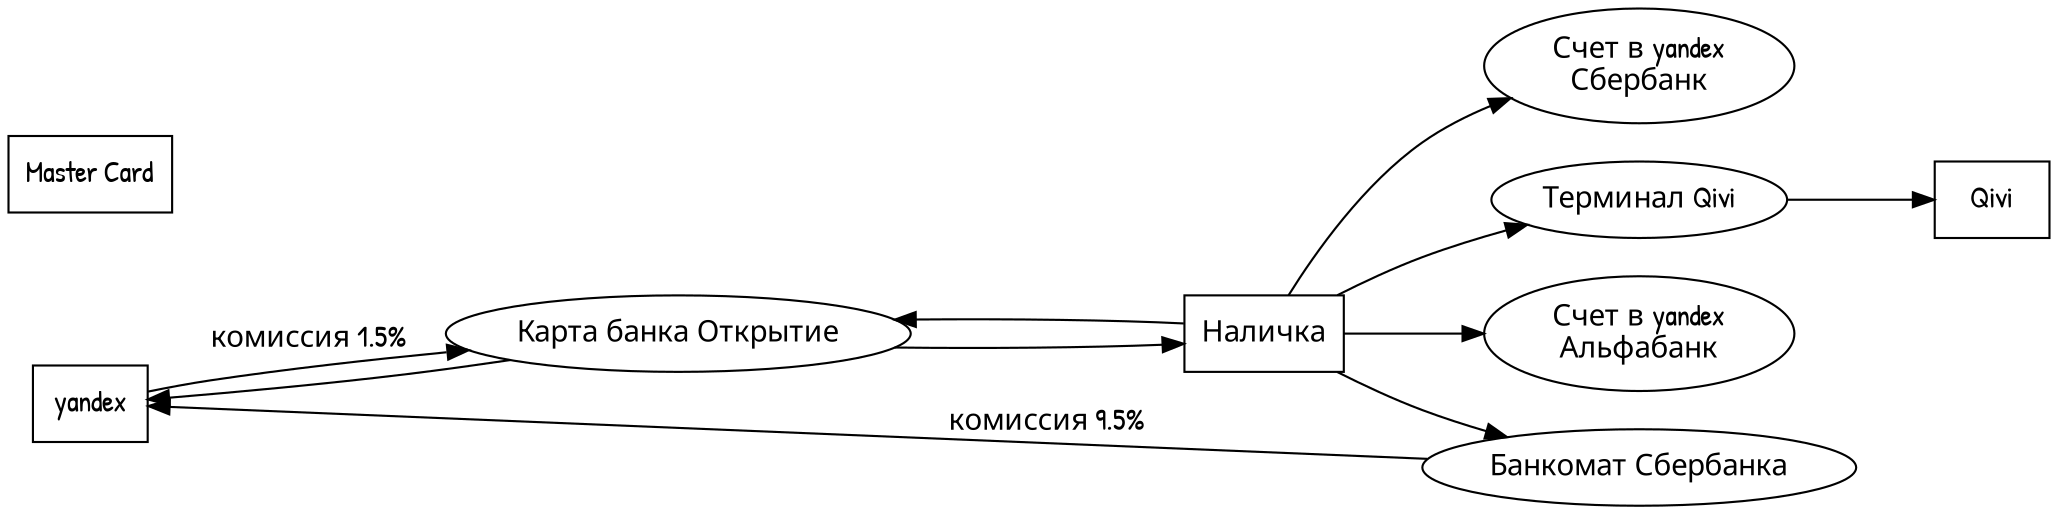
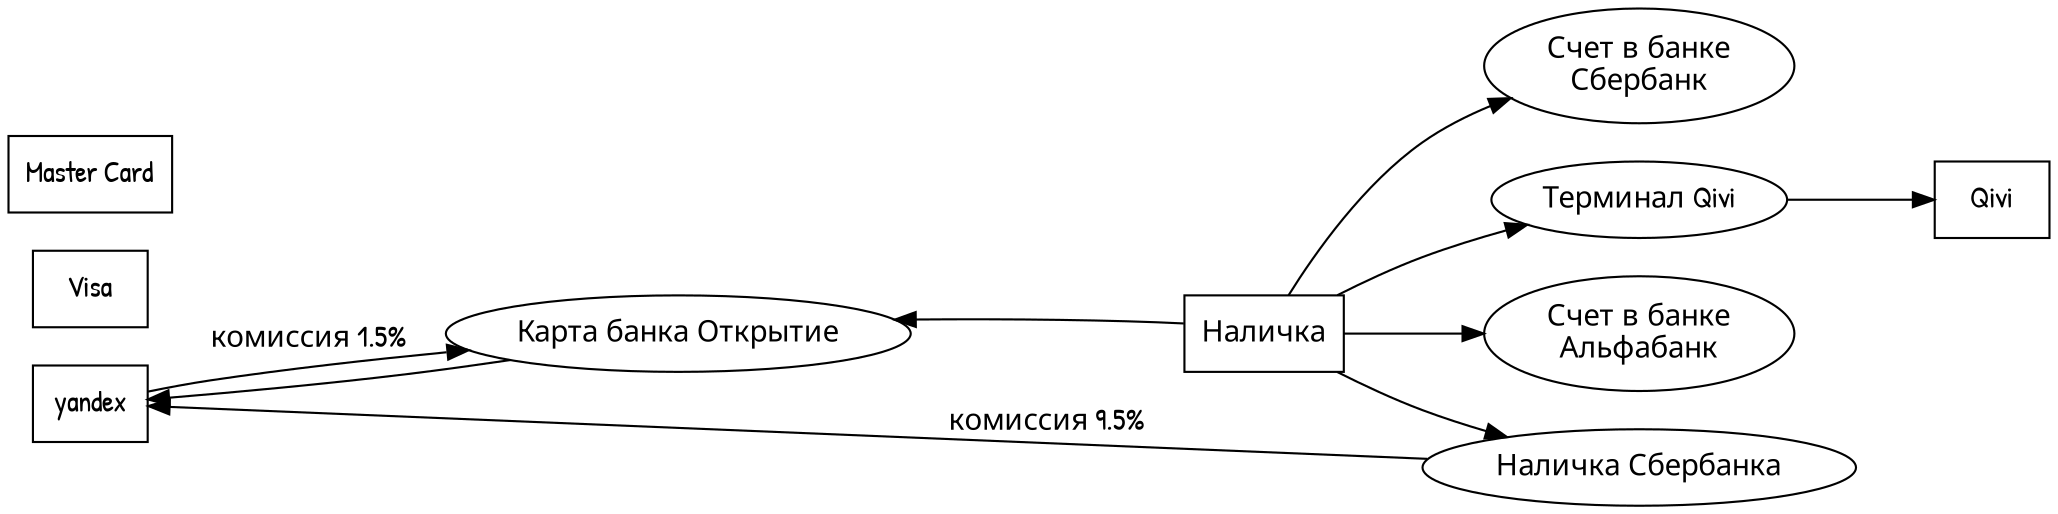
node "Счет в yandex Сбербанк": label "Счет в yandex Сбербанк" -> "Счет в банке Сбербанк"
node "Visa": added
node "Счет в yandex Альфабанк": label "Счет в yandex Альфабанк" -> "Счет в банке Альфабанк"
edge "Карта банка Открытие" -> "Наличка": removed
node "Банкомат Сбербанка": label "Банкомат Сбербанка" -> "Наличка Сбербанка"
